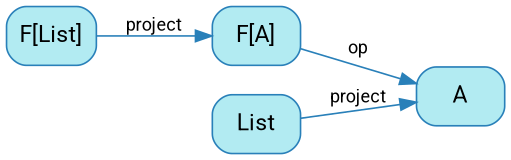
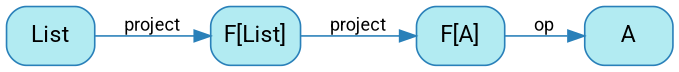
edge "List" -> "A": now "List" -> "F[List]"
